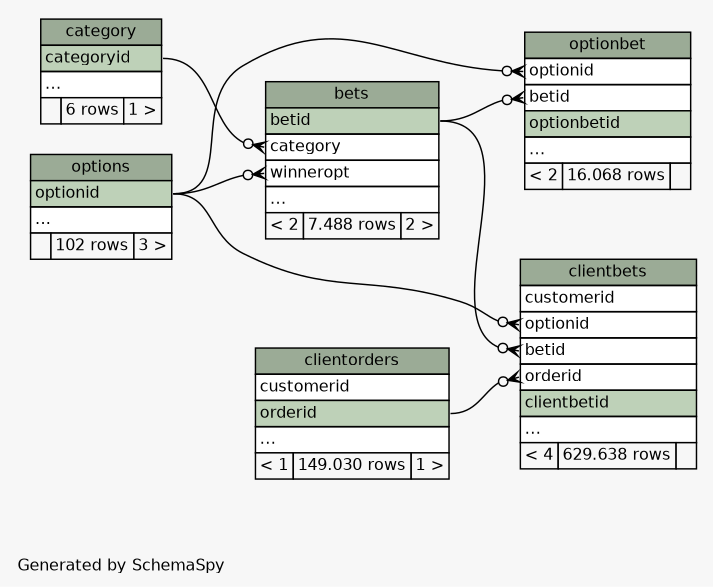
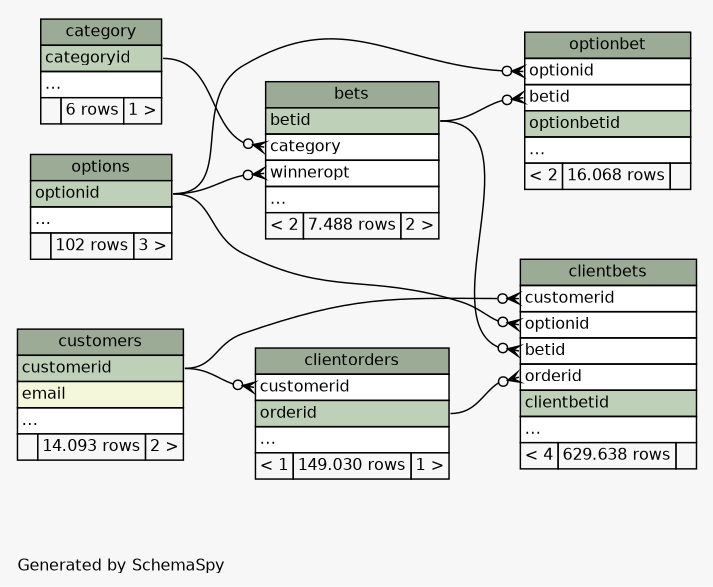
node "customers": added
